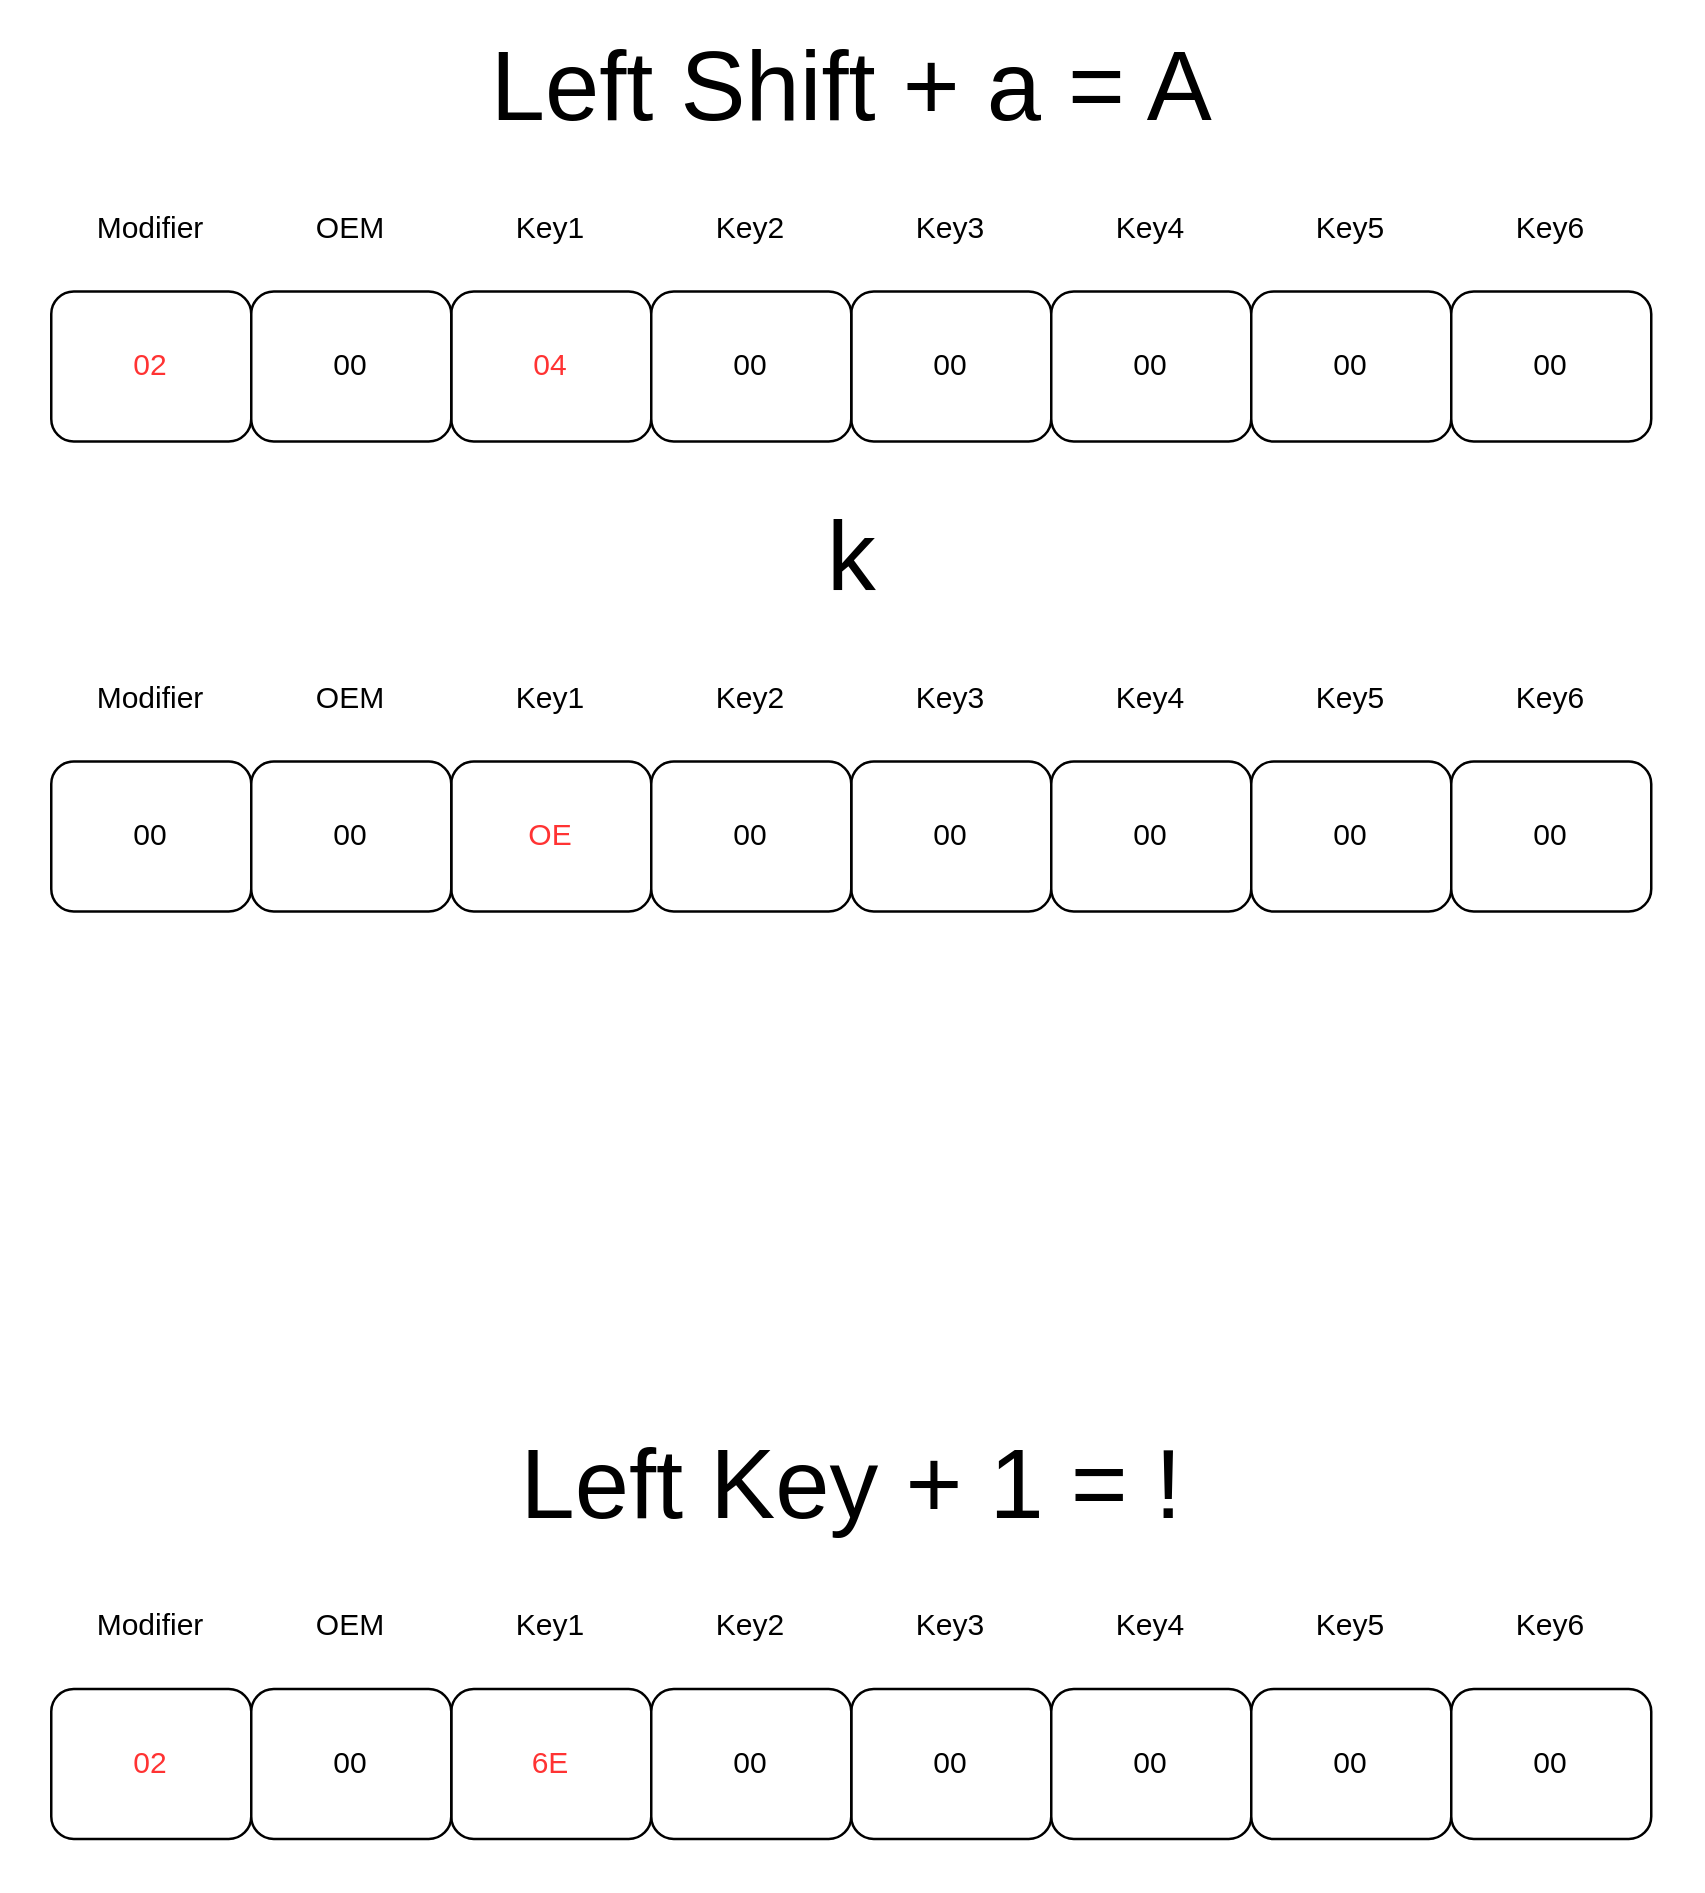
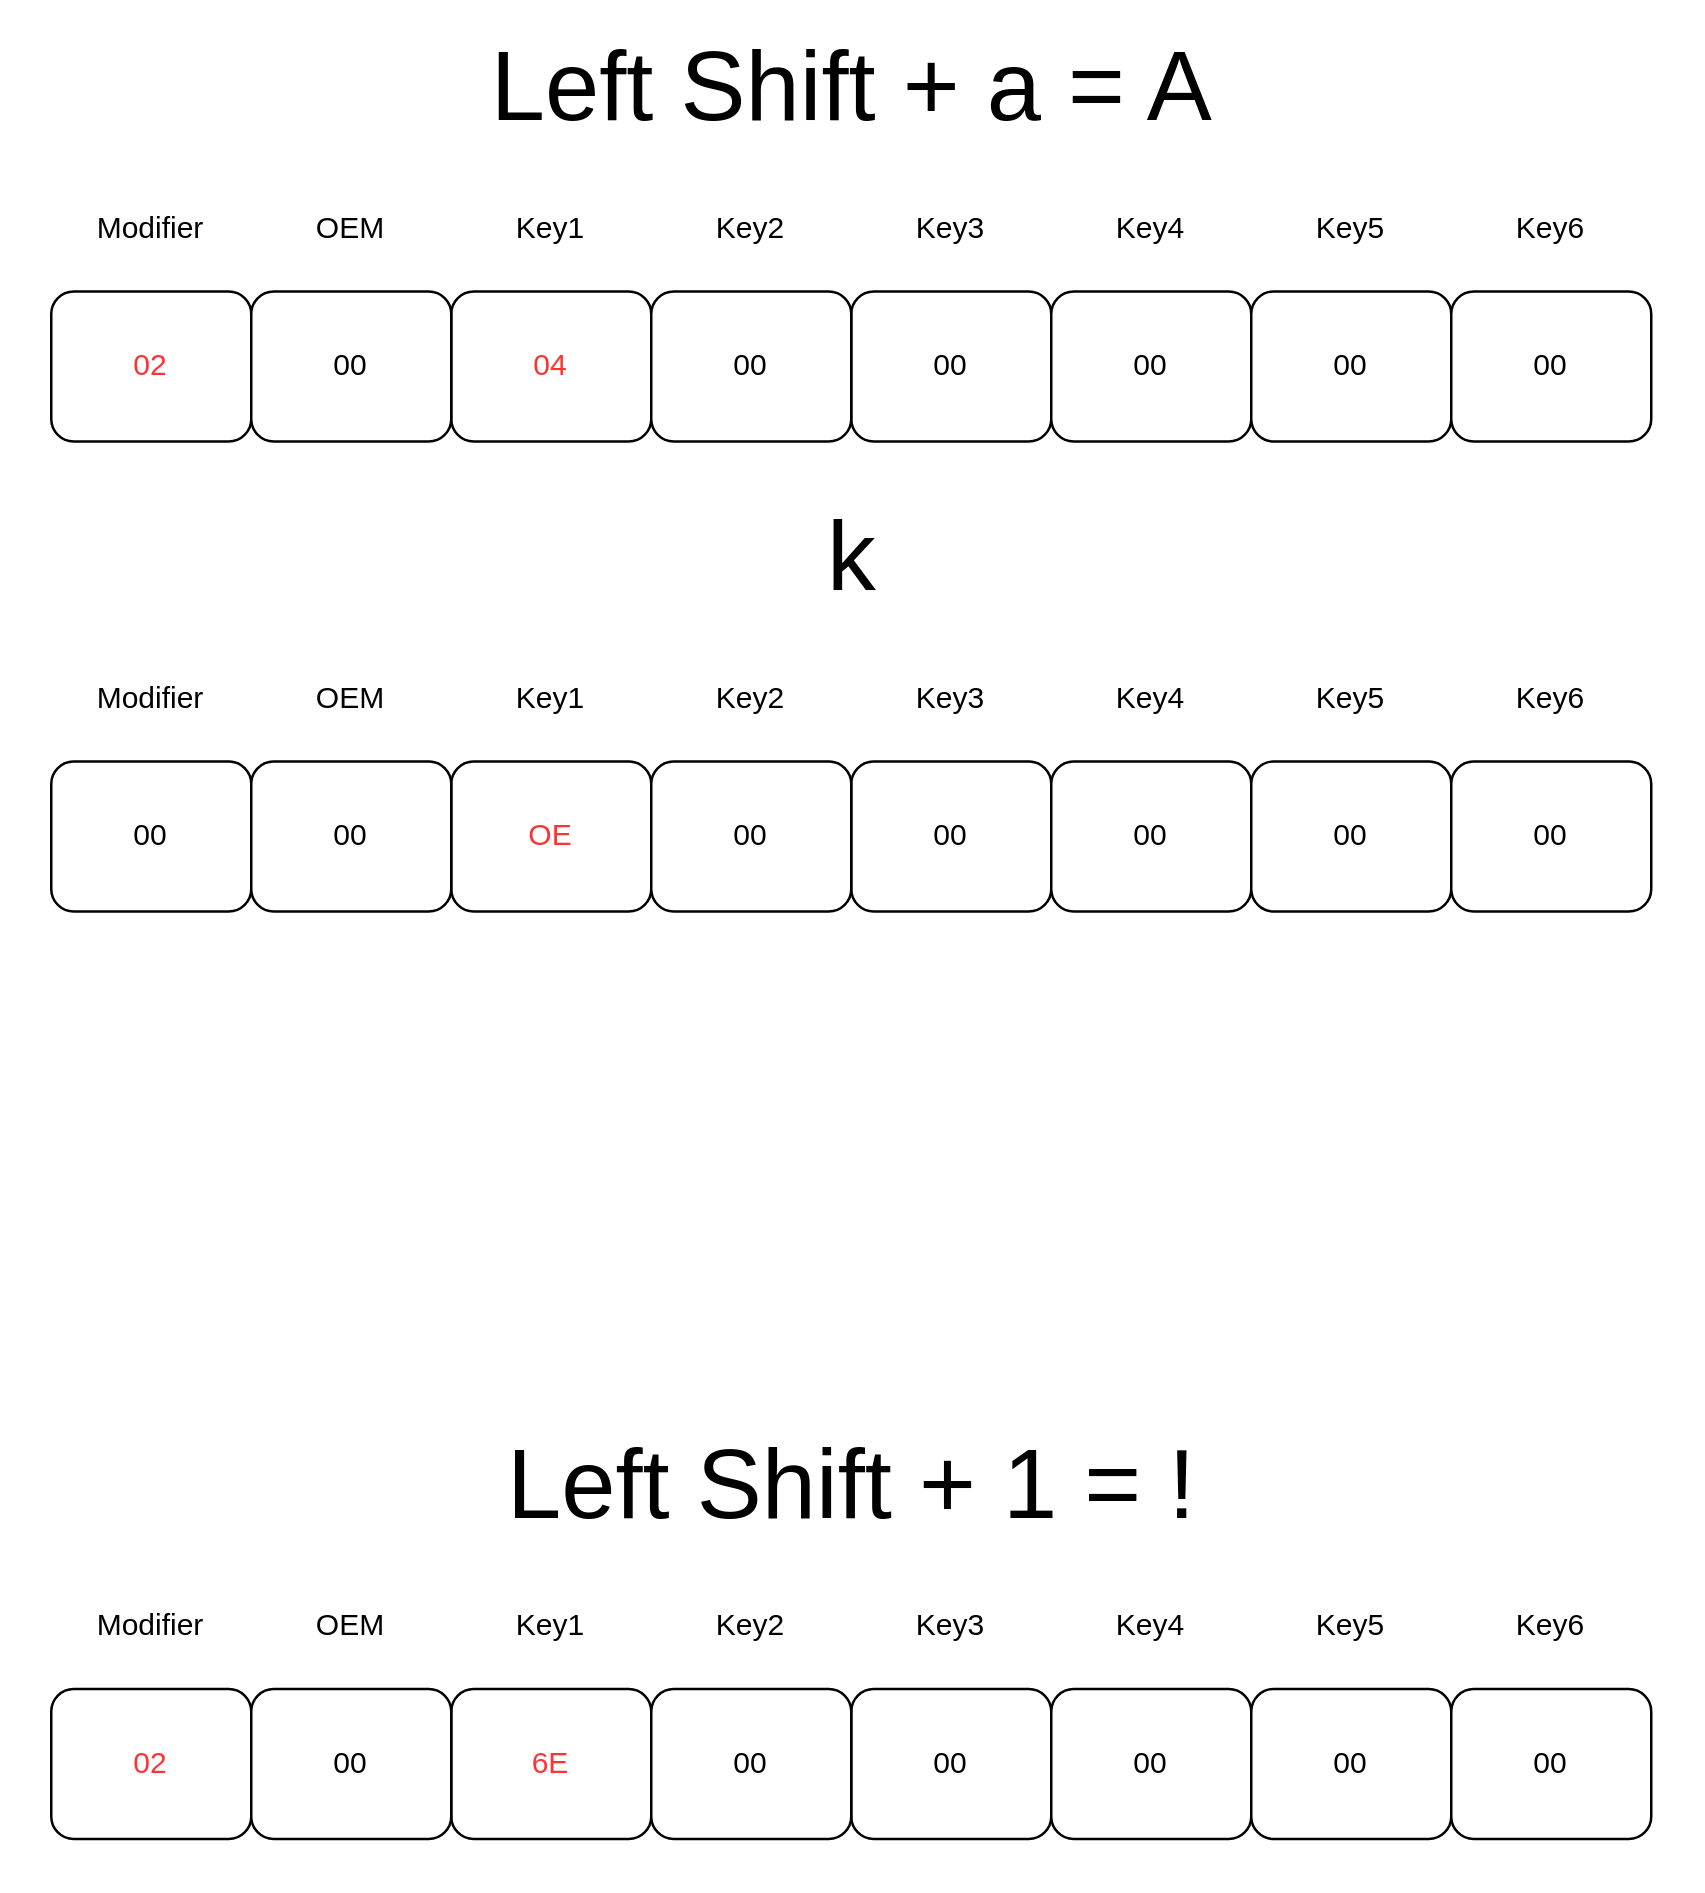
node "Left Key + 1 = !": label "Left Key + 1 = !" -> "Left Shift + 1 = !"
